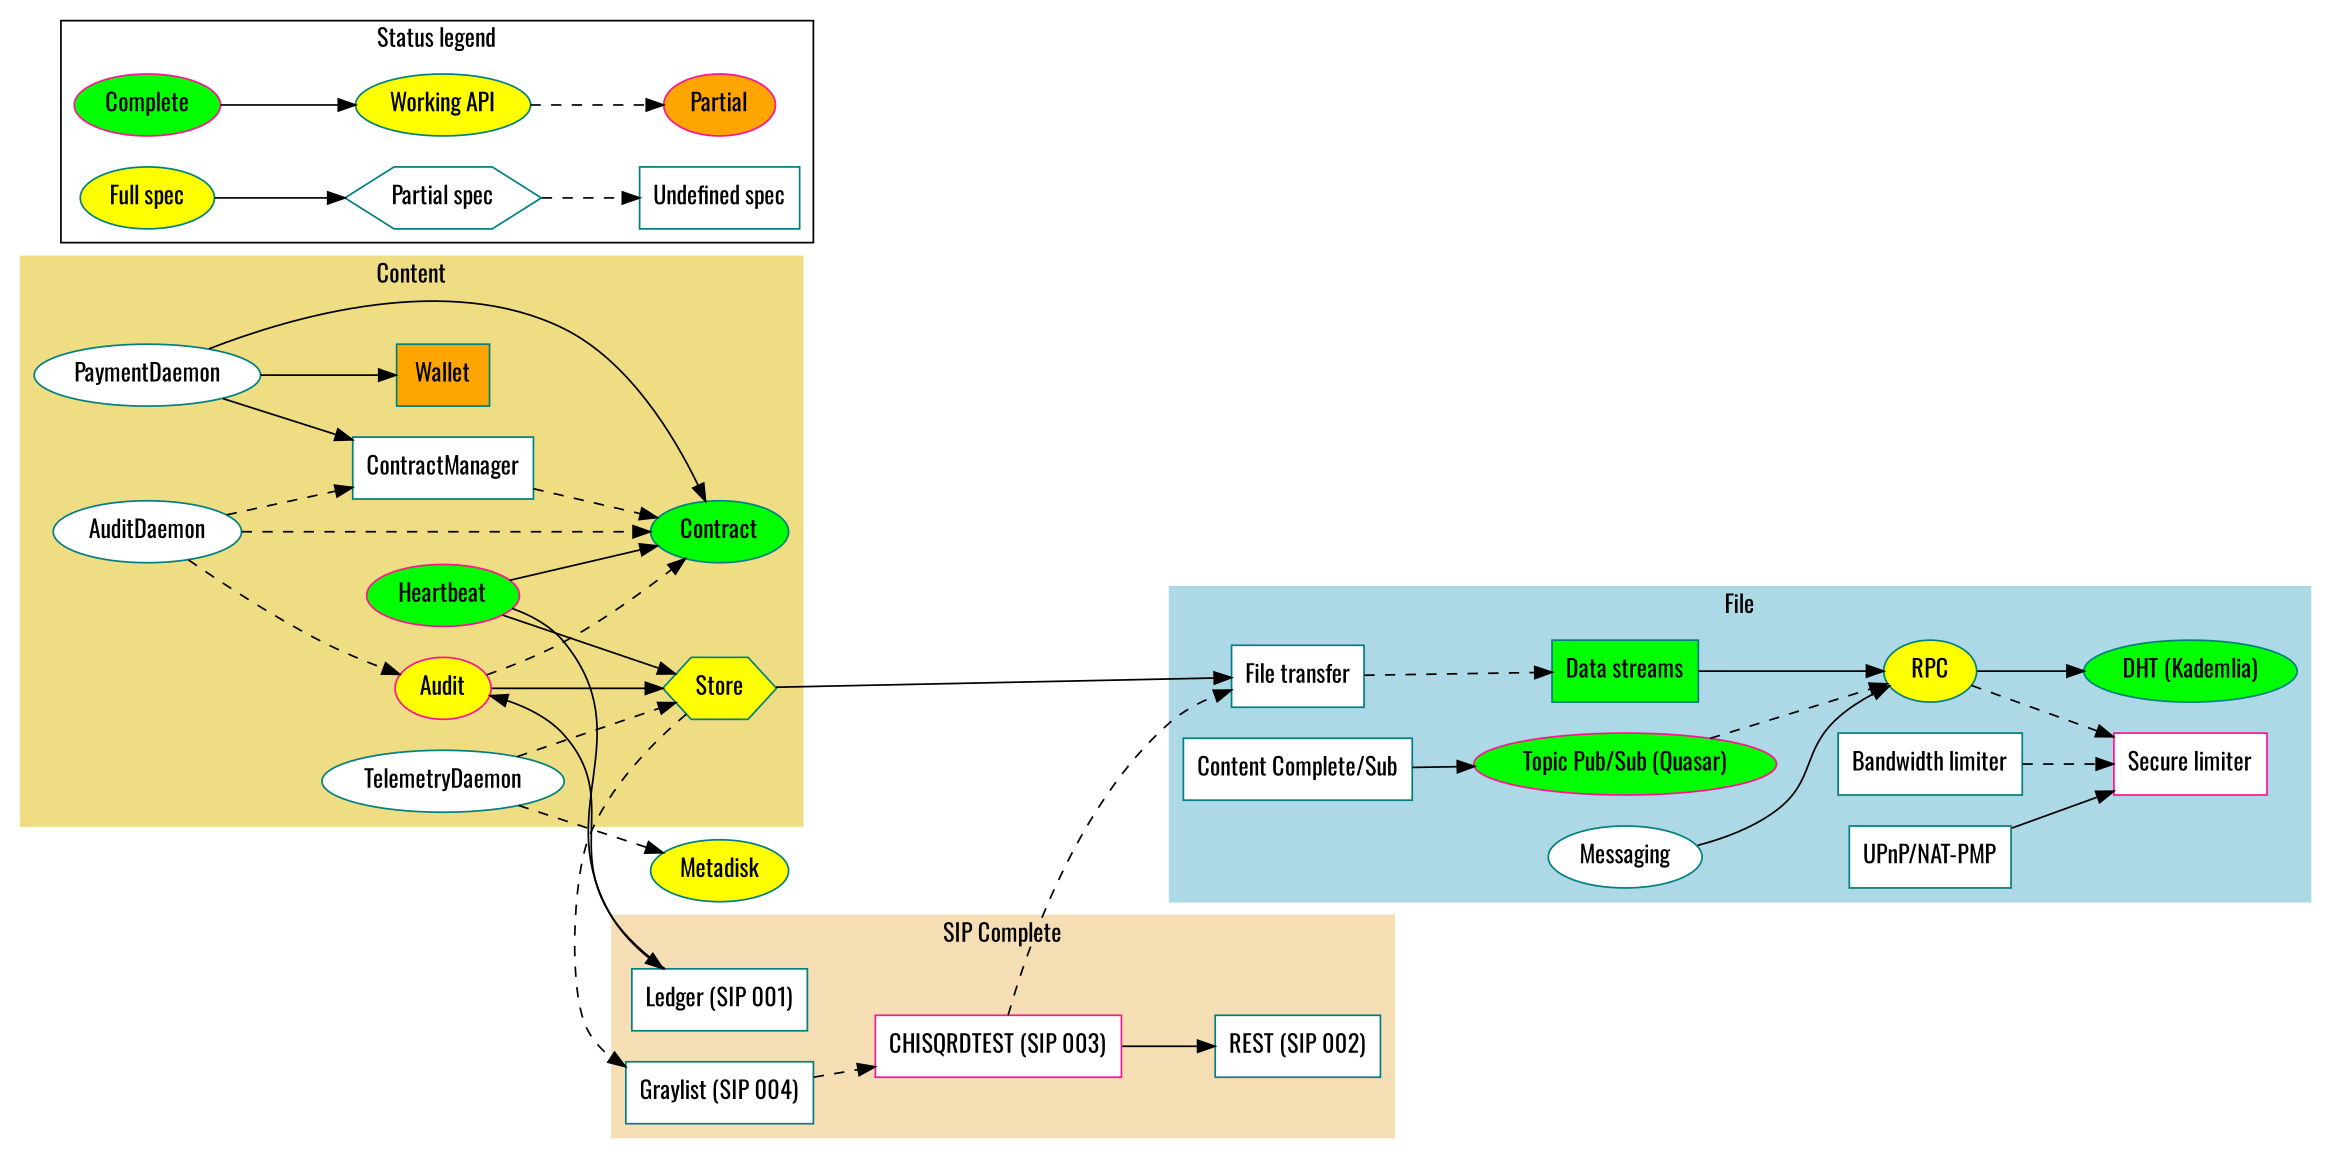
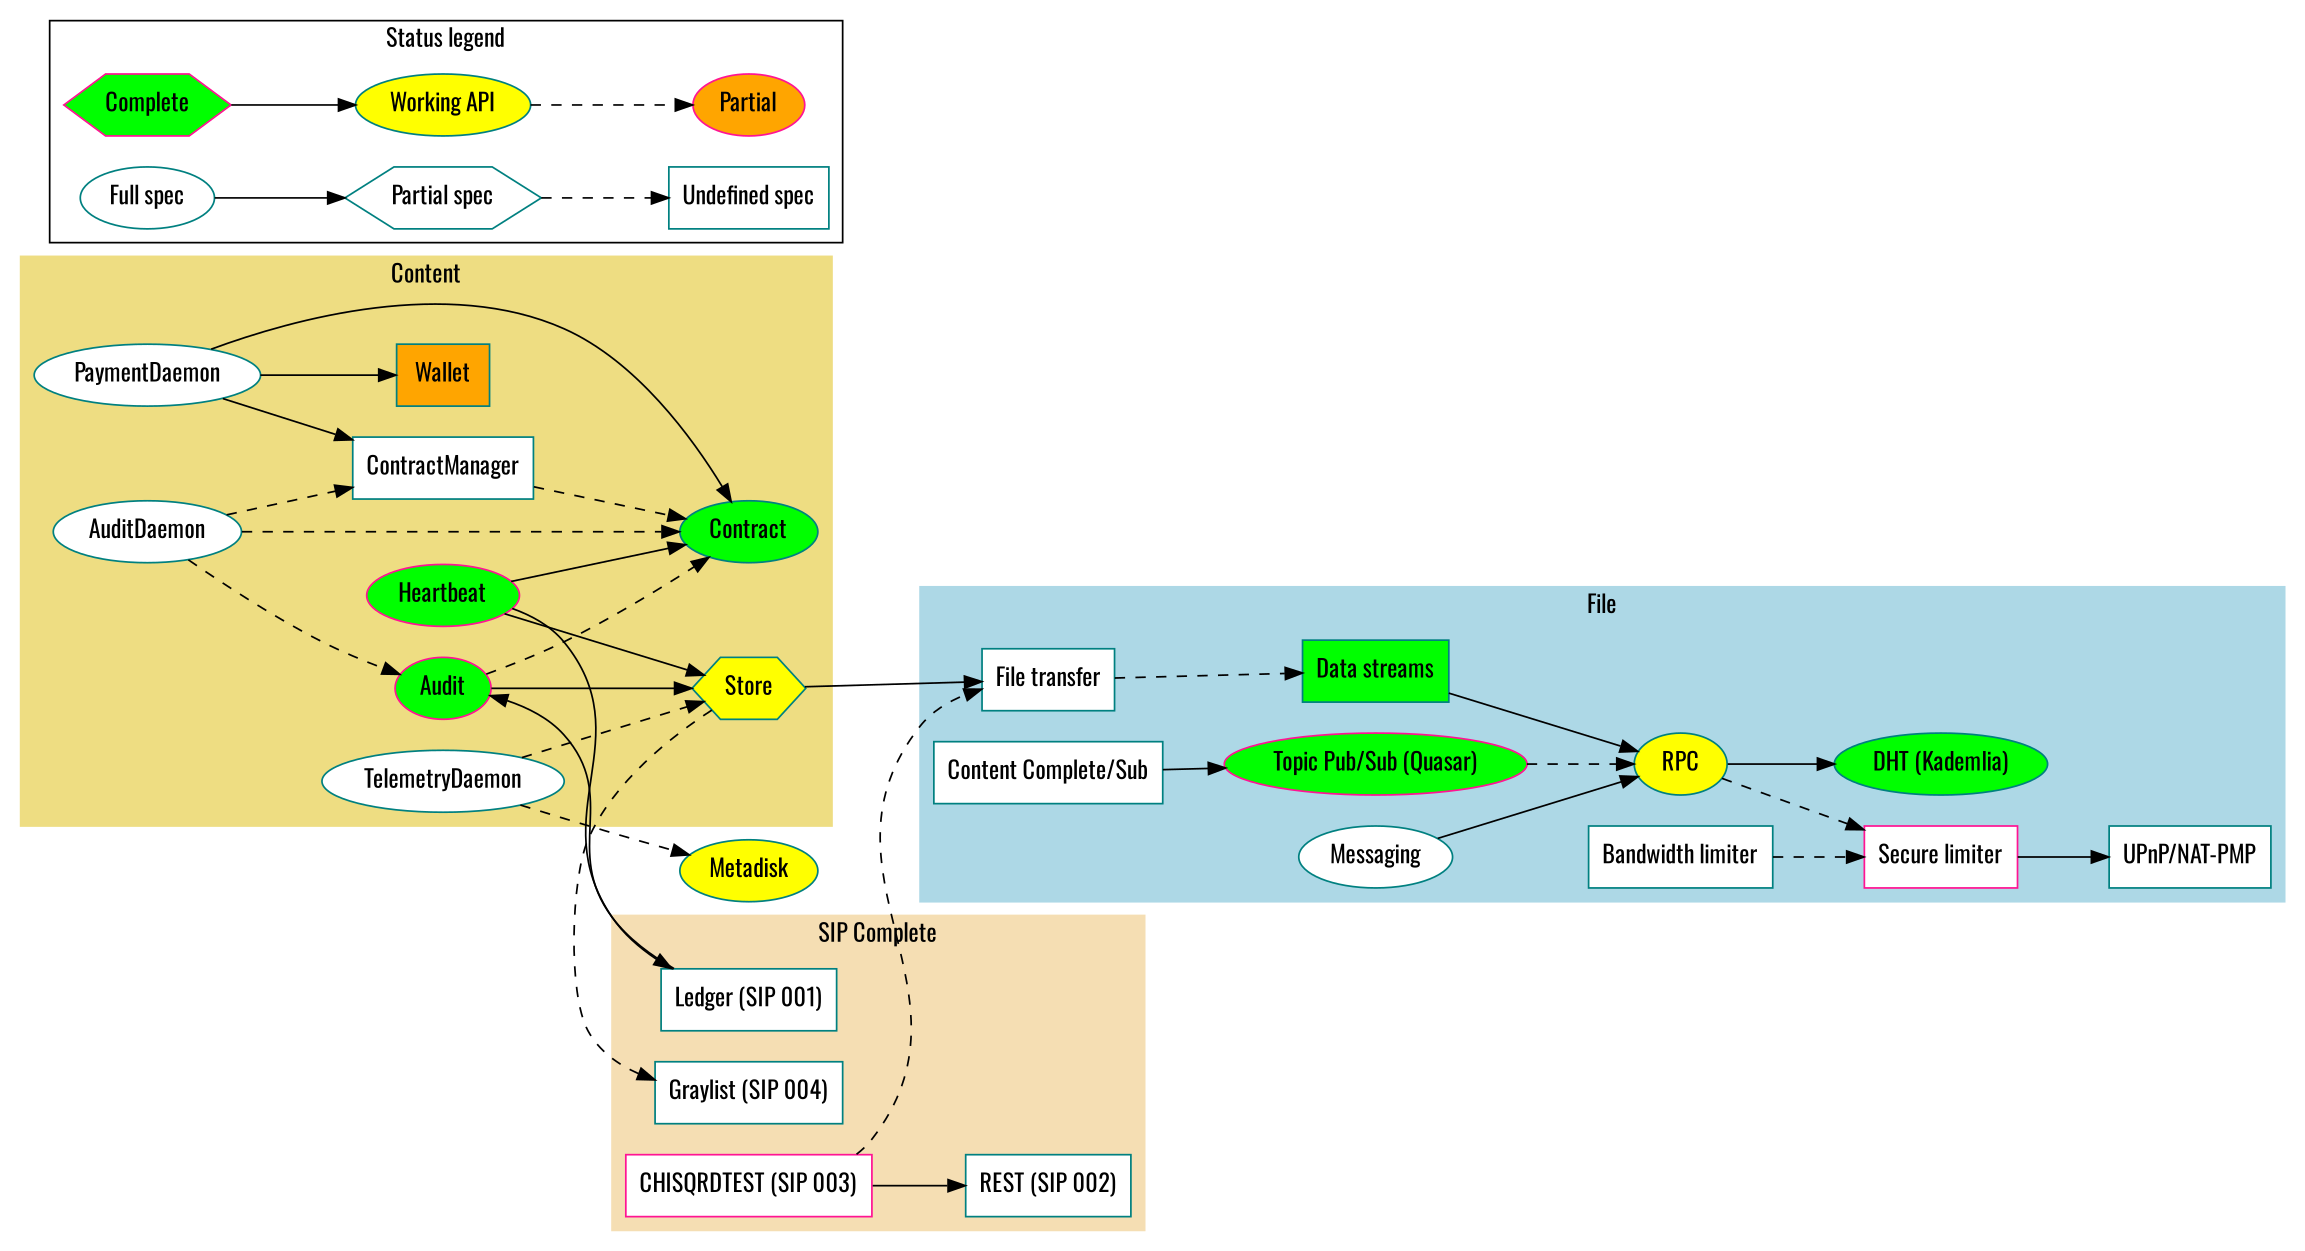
node "Complete": shape ellipse -> hexagon
node "Full spec": fillcolor yellow -> white
node "Audit": fillcolor yellow -> green
edge "UPnP/NAT-PMP" -> "Secure limiter": reversed
edge "Graylist (SIP 004)" -> "CHISQRDTEST (SIP 003)": removed
